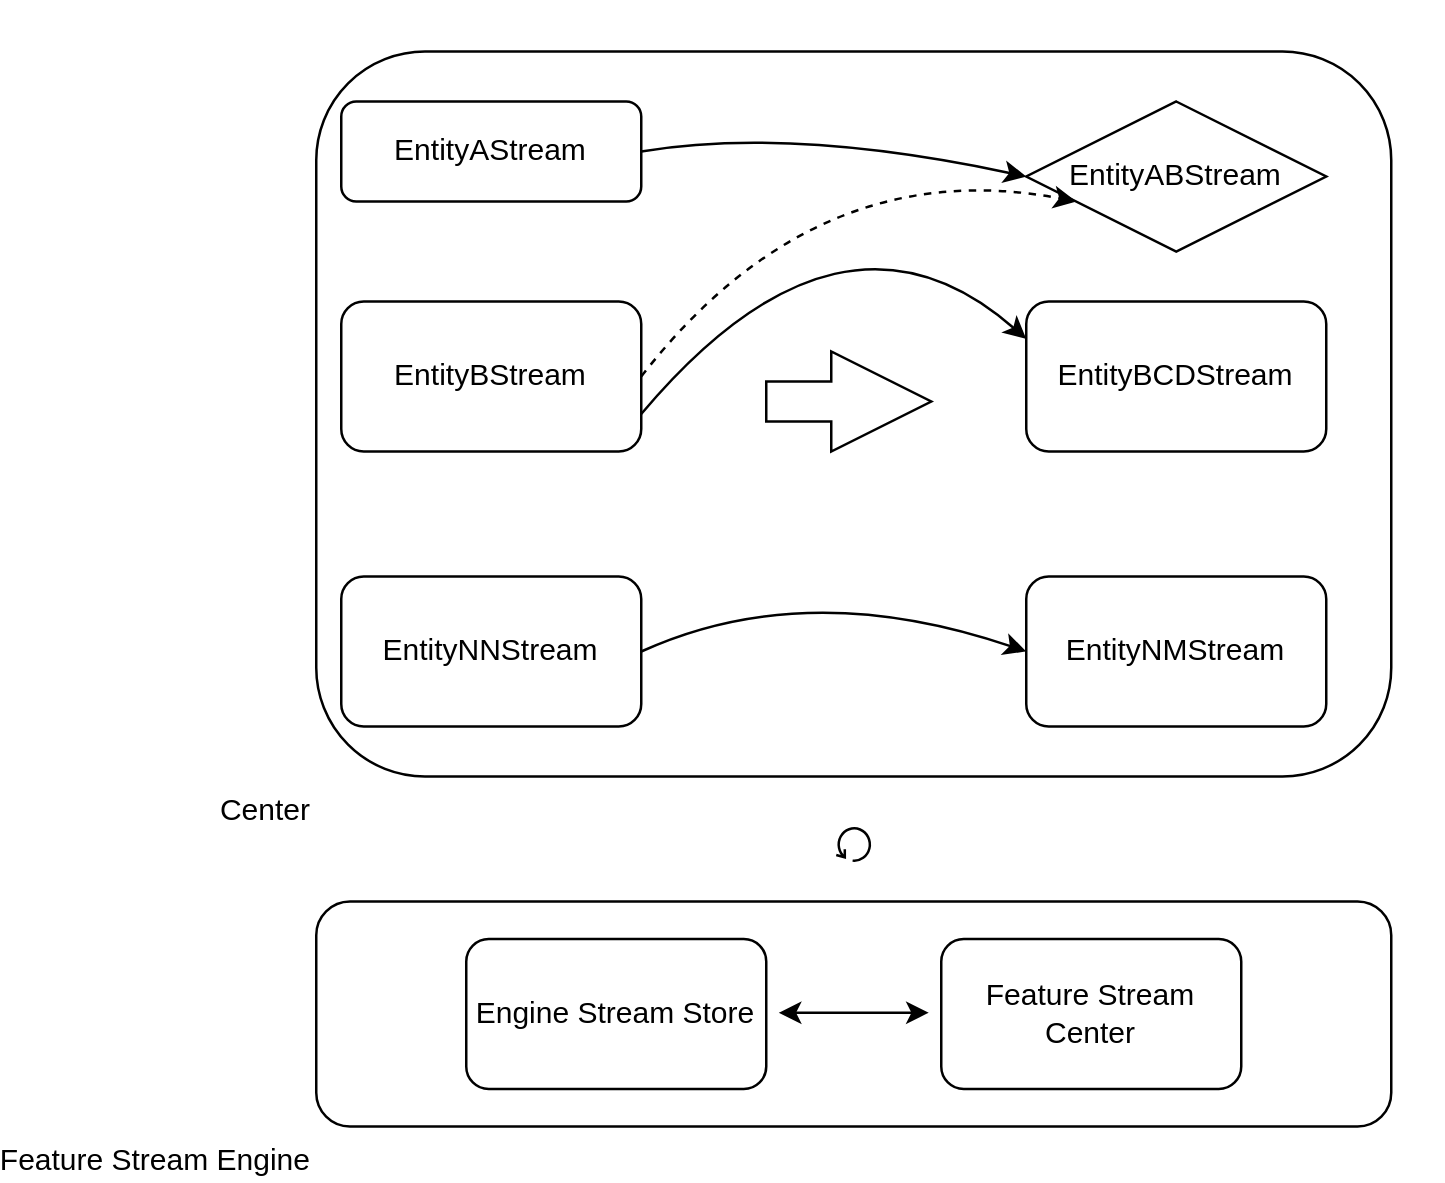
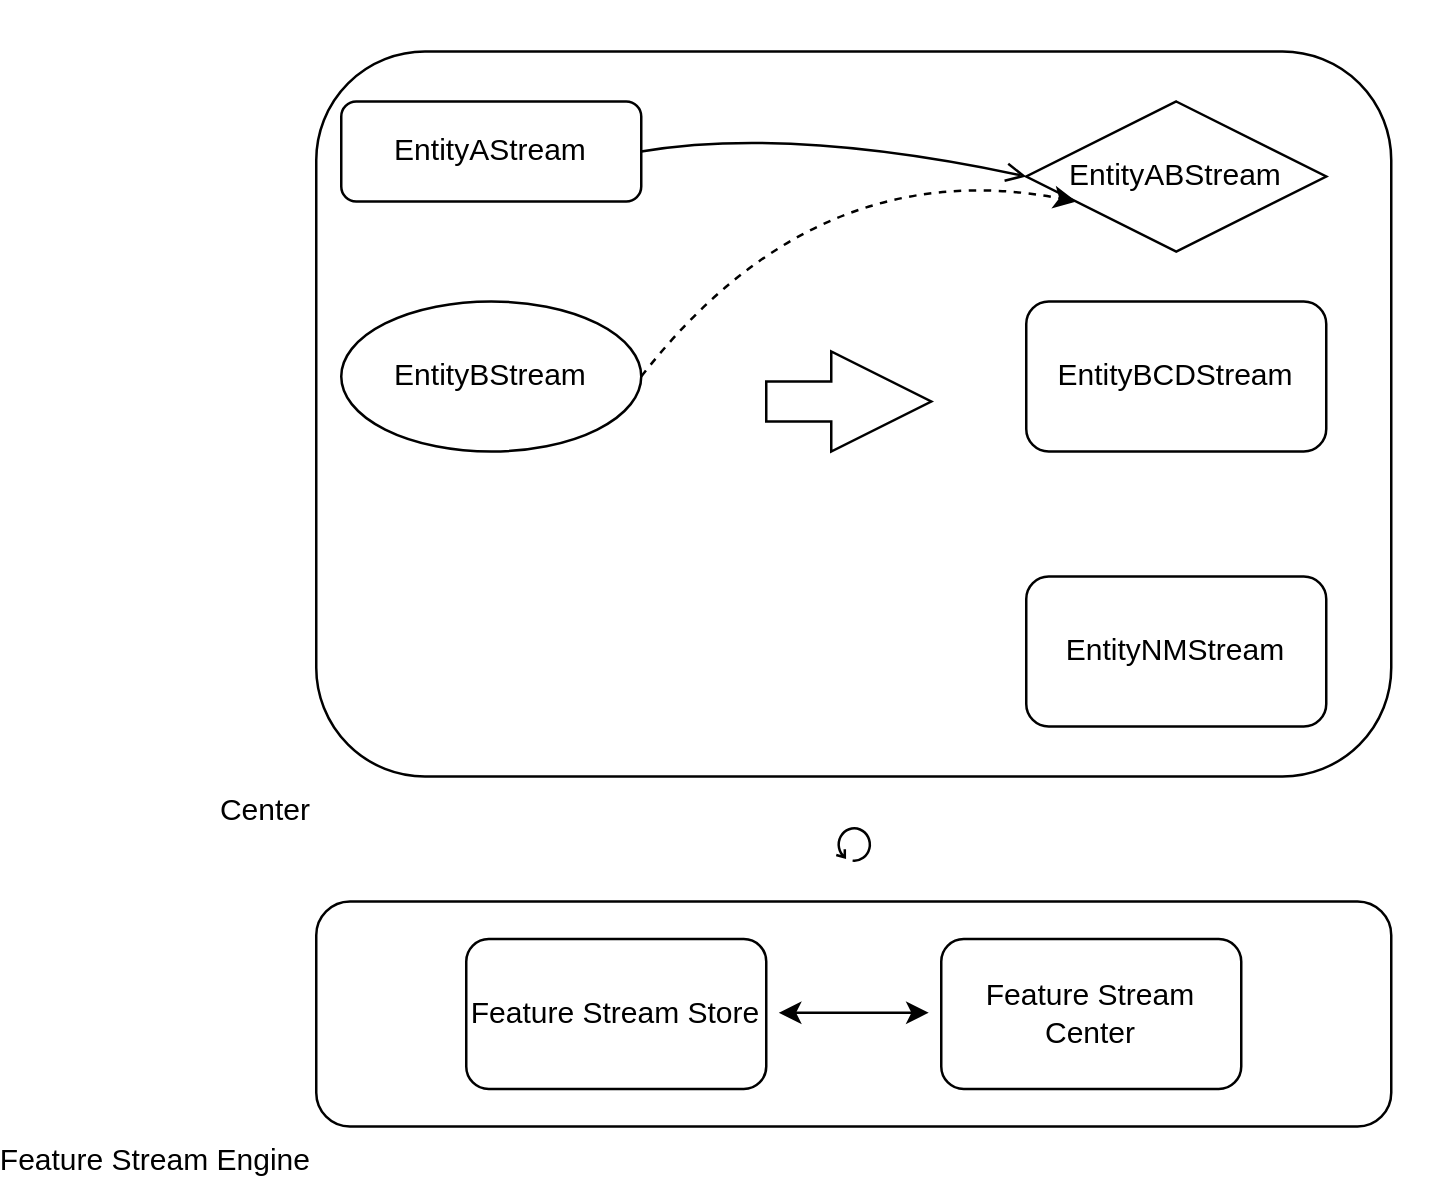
edge "EntityAStream" -> "EntityABStream": arrowhead classic -> open
edge "EntityBStream" -> "EntityBCDStream": removed
node "EntityBStream": shape rounded rectangle -> ellipse
edge "EntityNNStream" -> "EntityNMStream": removed
node "EntityNNStream": removed
node "Engine Stream Store": label "Engine Stream Store" -> "Feature Stream Store"
